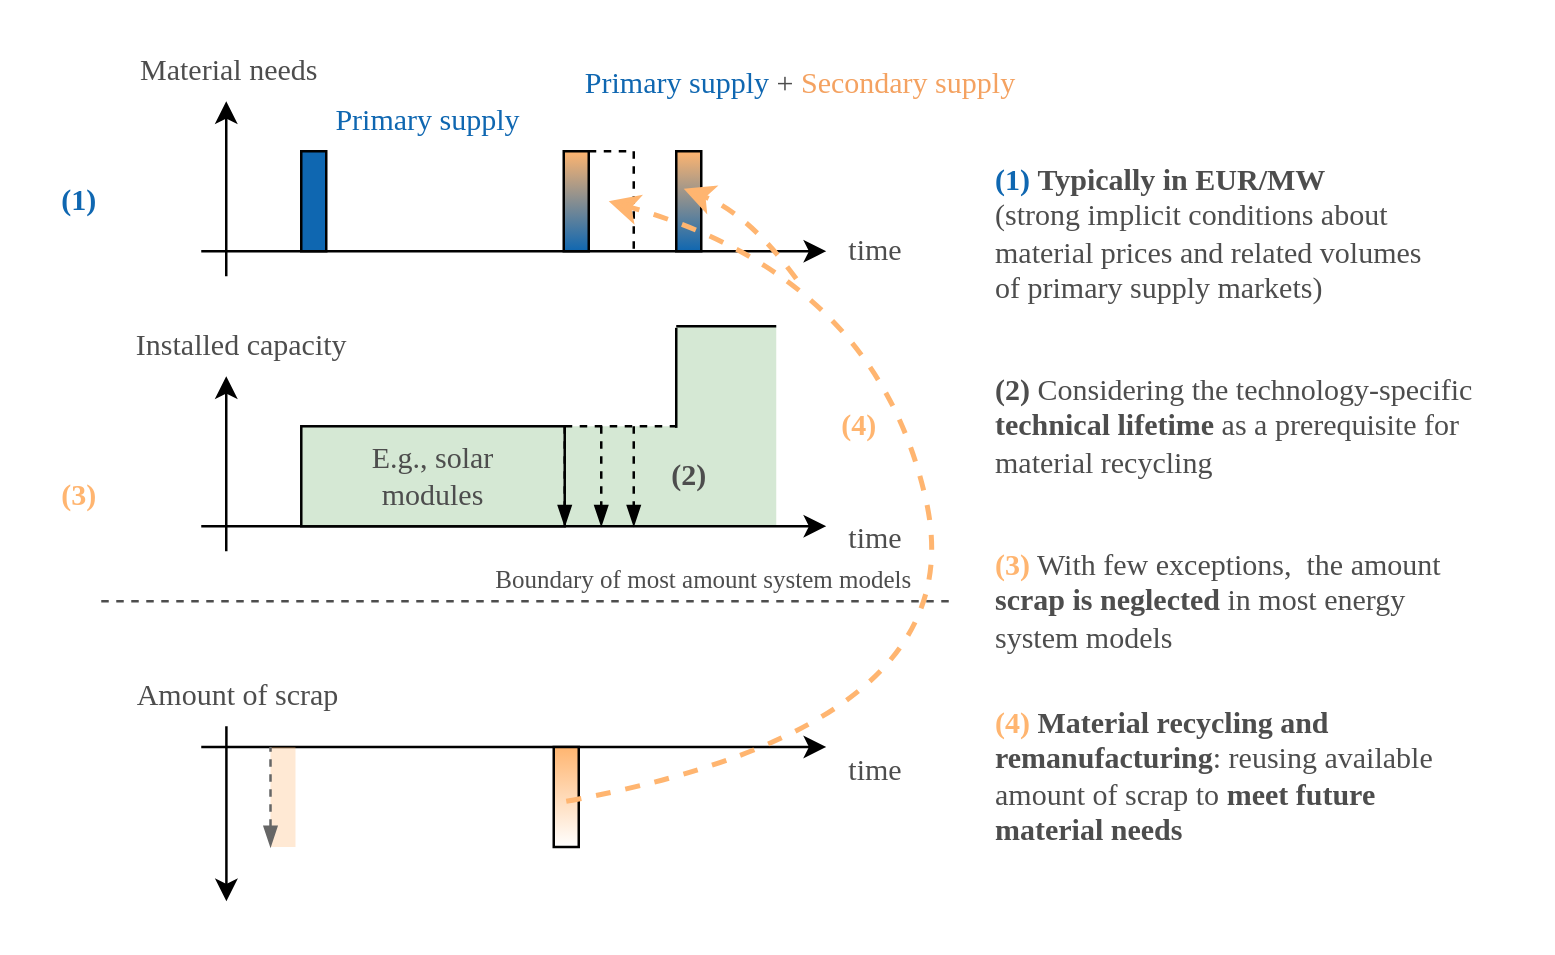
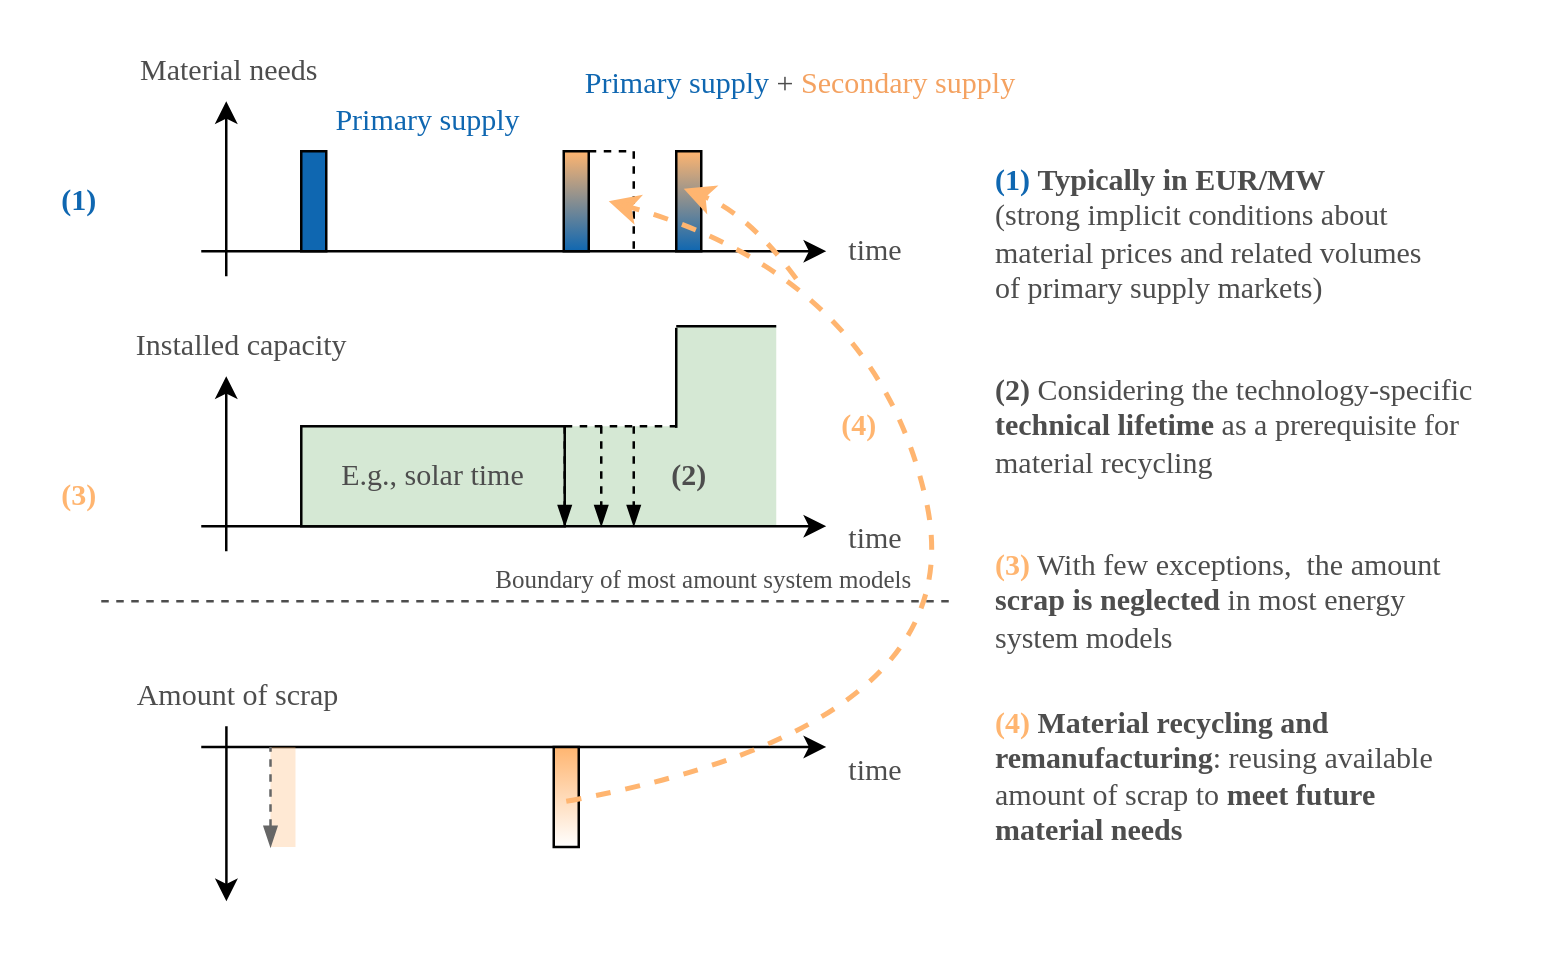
node "E.g., solar modules": label "E.g., solar modules" -> "E.g., solar time"
